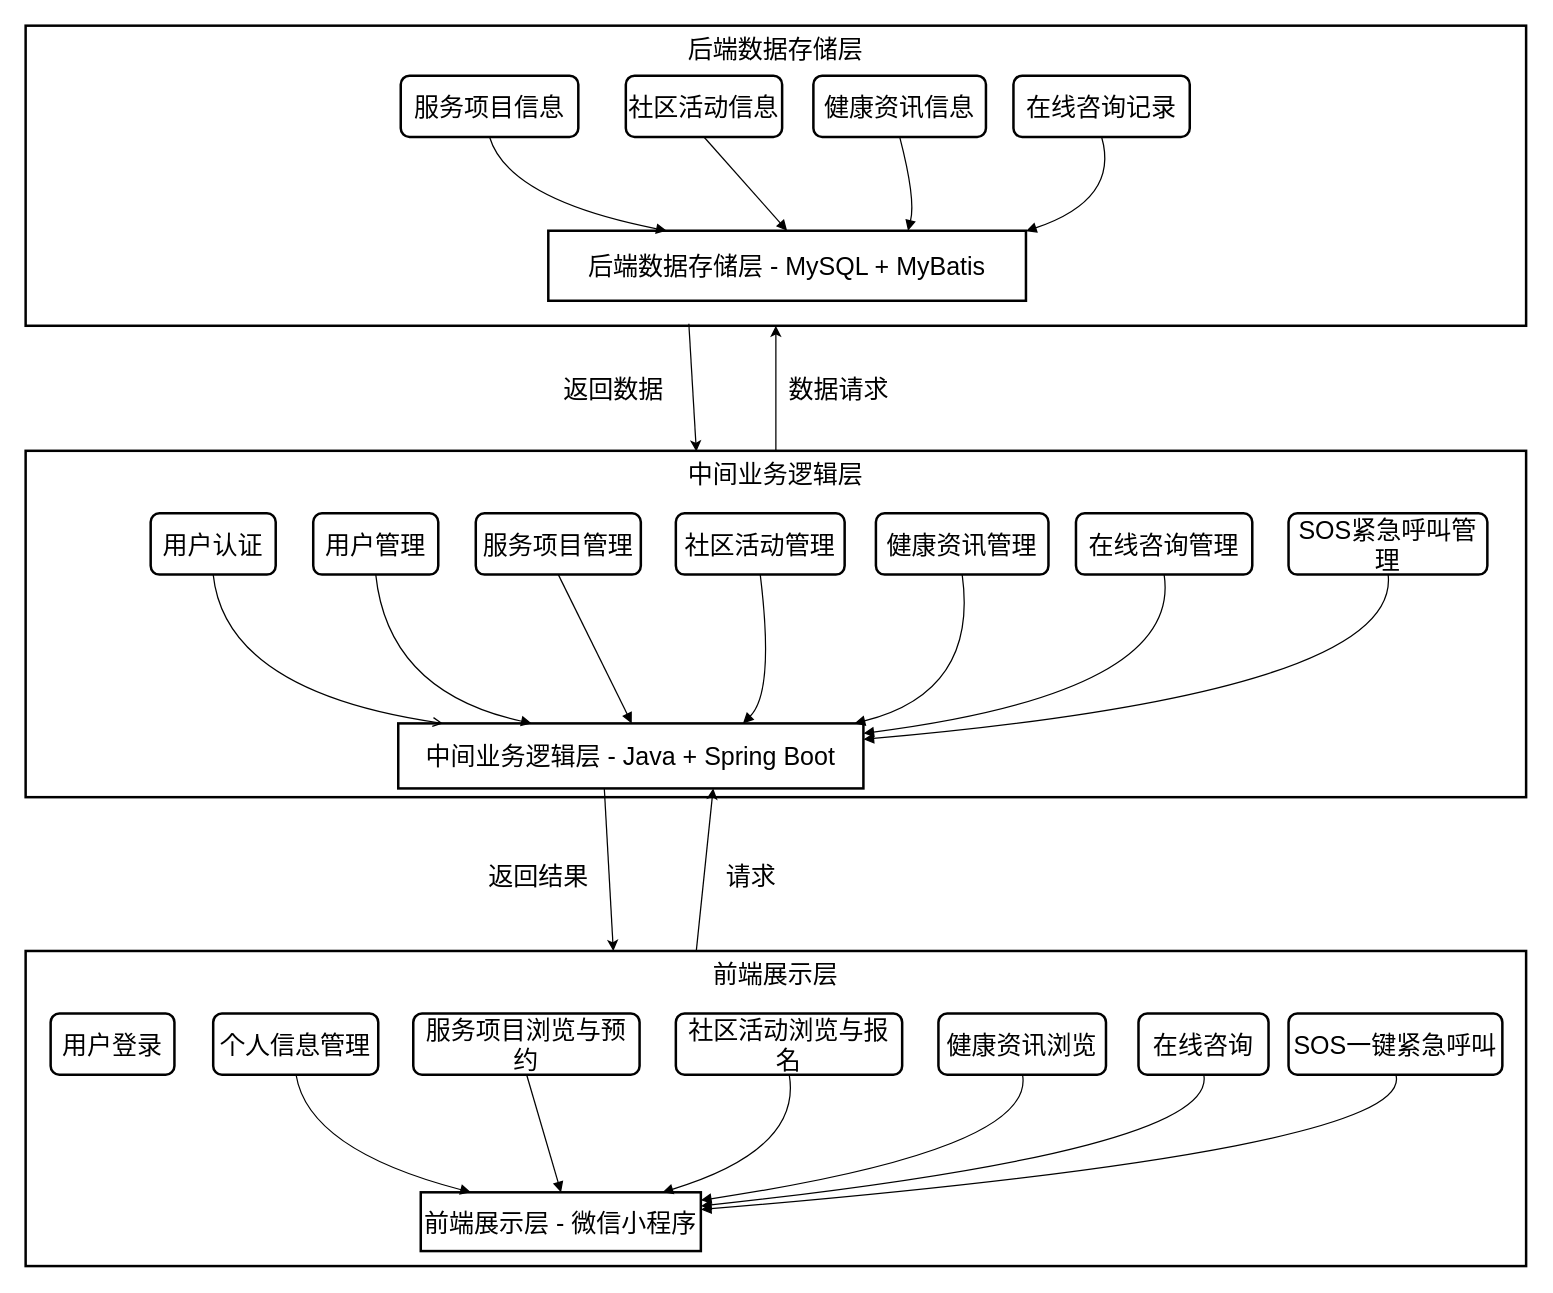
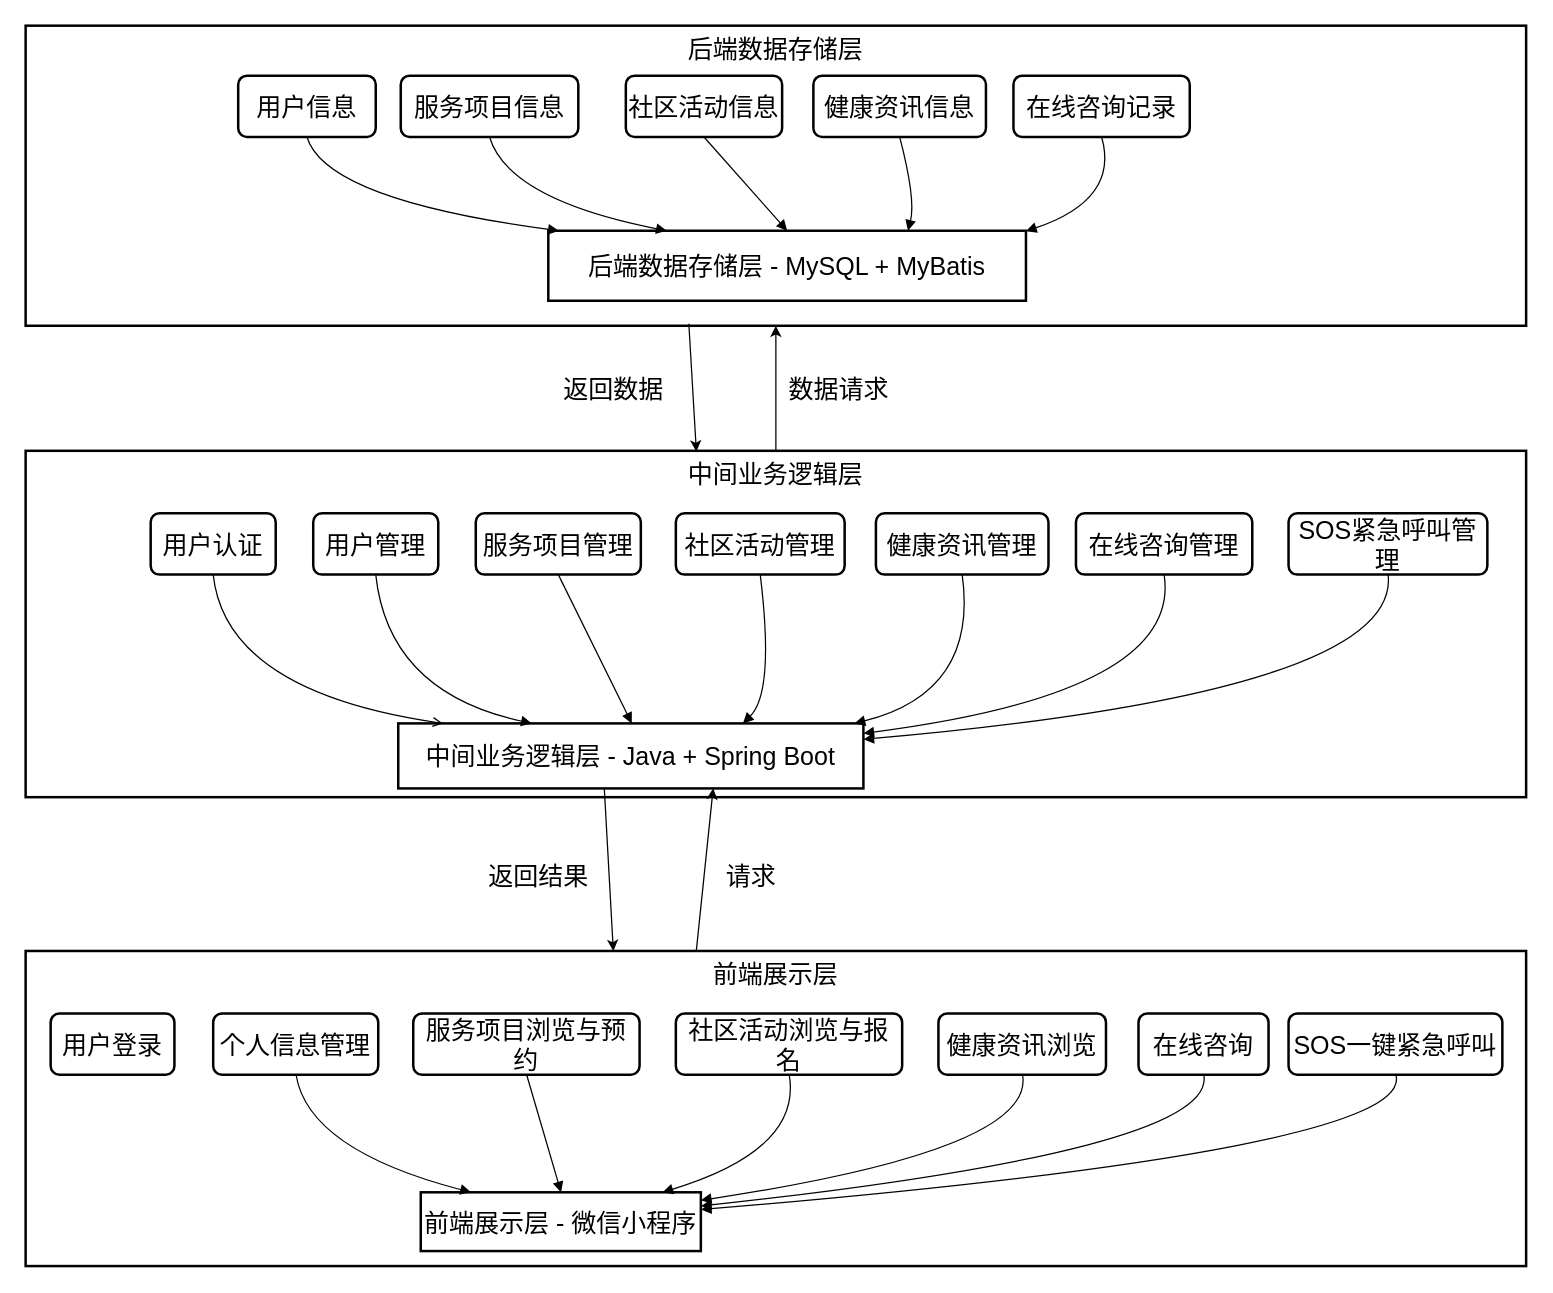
node "用户信息": added
edge "用户信息" -> "后端数据存储层 - MySQL + MyBatis": added
